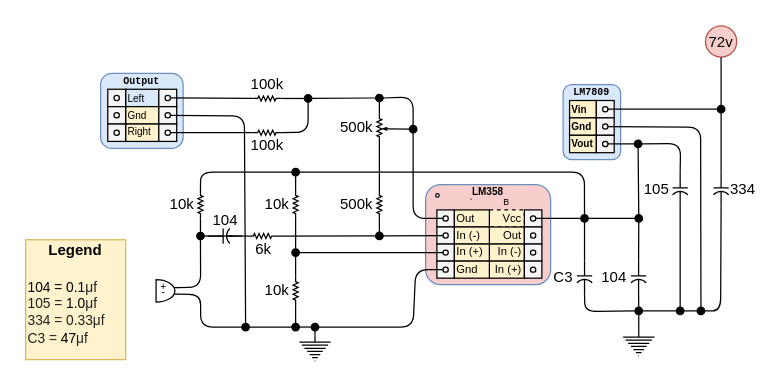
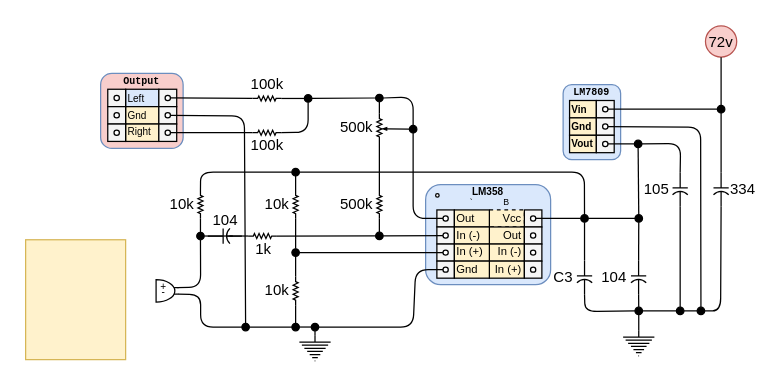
node "Output": fillcolor #dae8fc -> #f8cecc
node "LM358": fillcolor #f8cecc -> #dae8fc
node "6k": label "6k" -> "1k"
node "Legend": removed
node "104 = 0.1μf 105 = 1.0μf 334 = 0.33μf C3 = 47μf": removed
